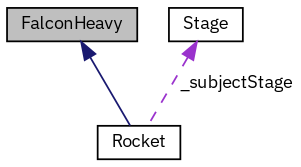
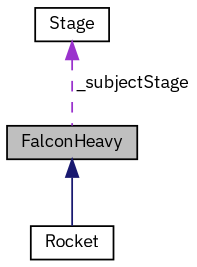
edge "Rocket" -> "Stage": now "FalconHeavy" -> "Stage"
